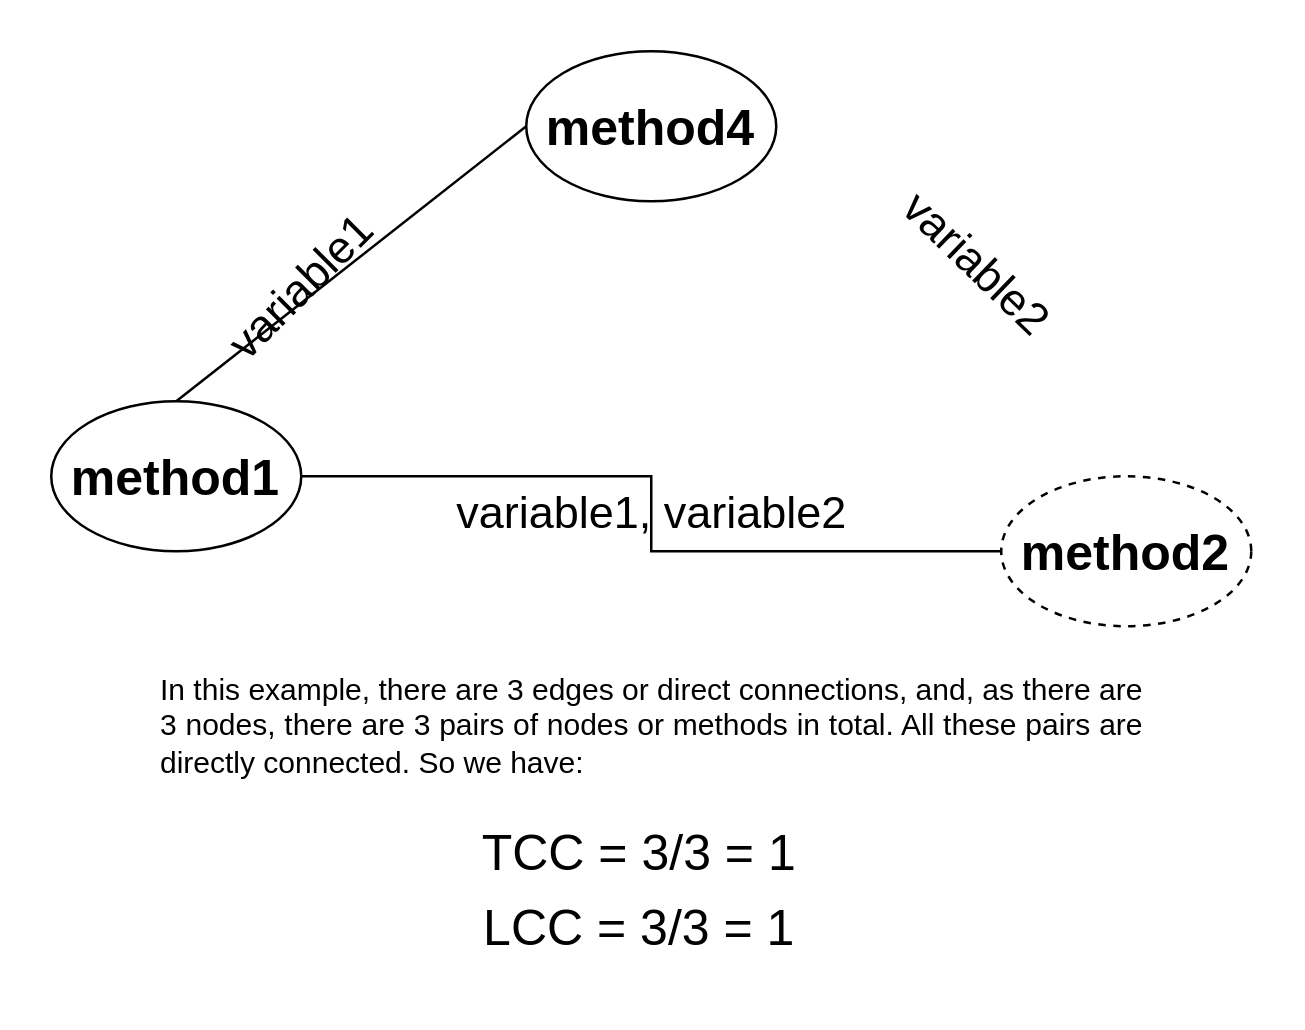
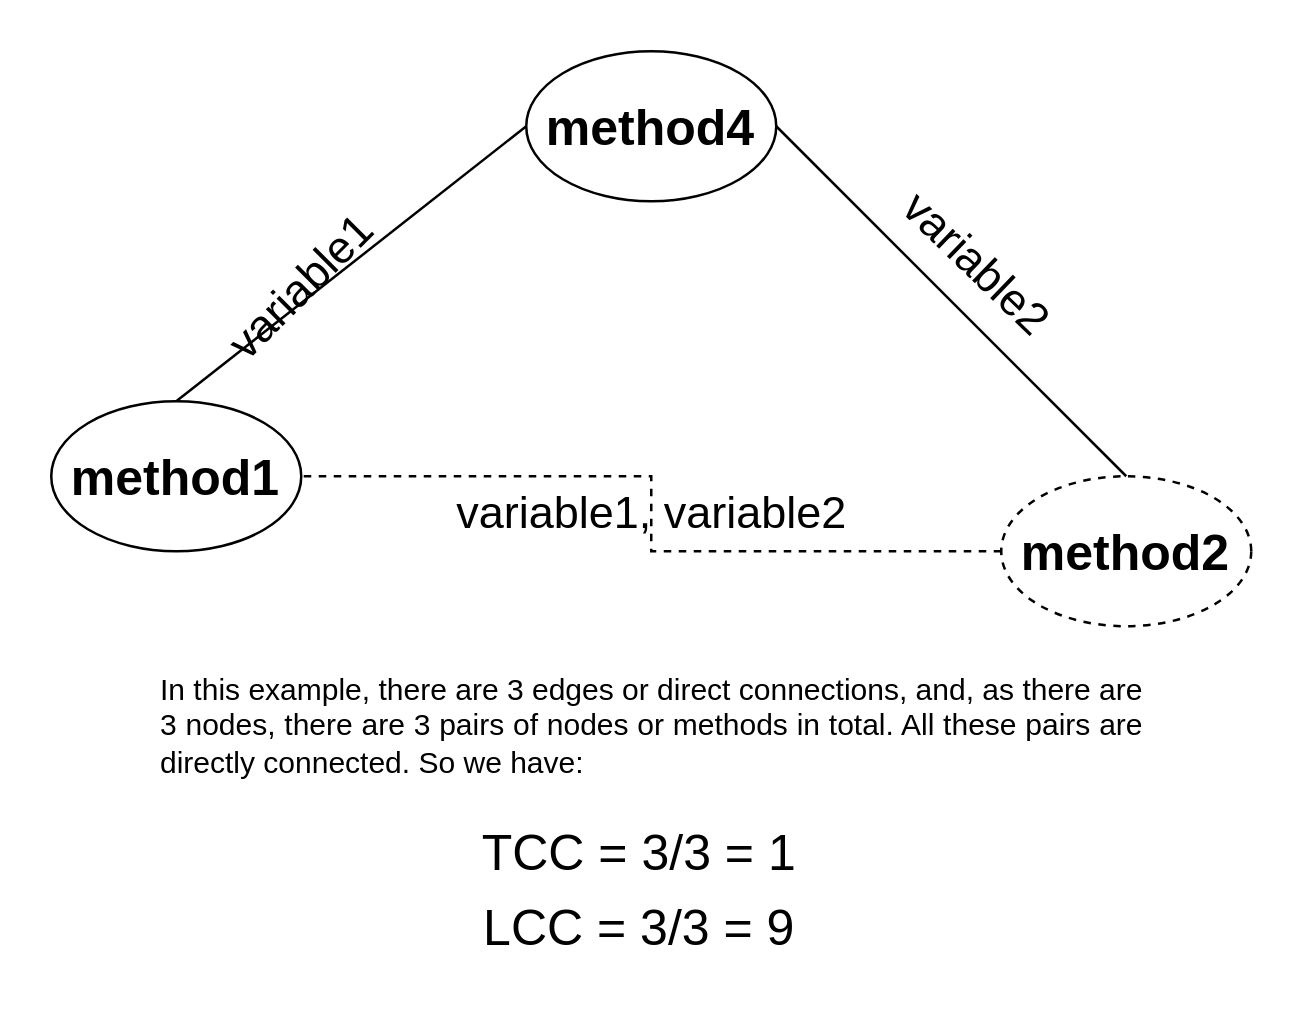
edge "method4" -- "method2": added
edge "method1" -- "method2": style solid -> dashed
node "LCC = 3/3 = 1": label "LCC = 3/3 = 1" -> "LCC = 3/3 = 9"
